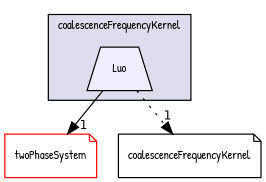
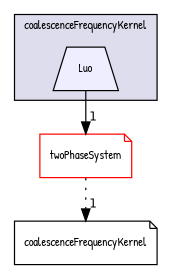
edge "Luo" -> "coalescenceFrequencyKernel": now "twoPhaseSystem" -> "coalescenceFrequencyKernel"
